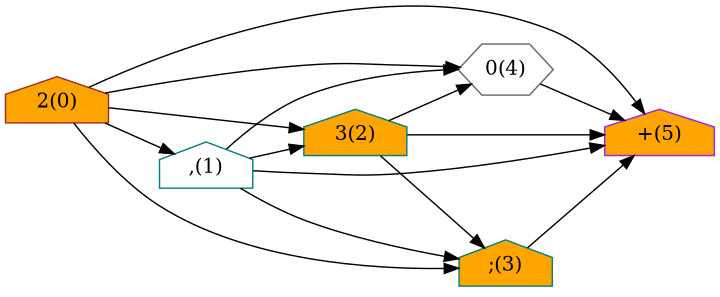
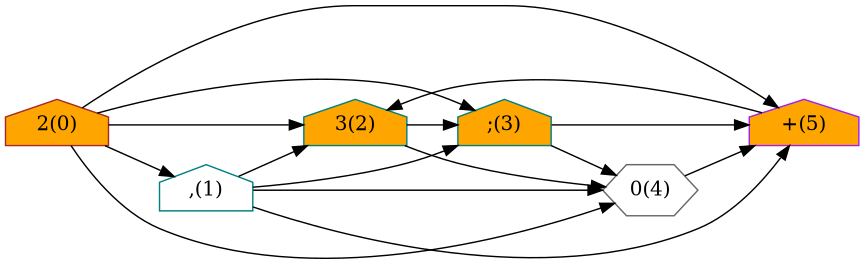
edge "3(2)" -> "+(5)": reversed
edge ";(3)" -> "0(4)": added
